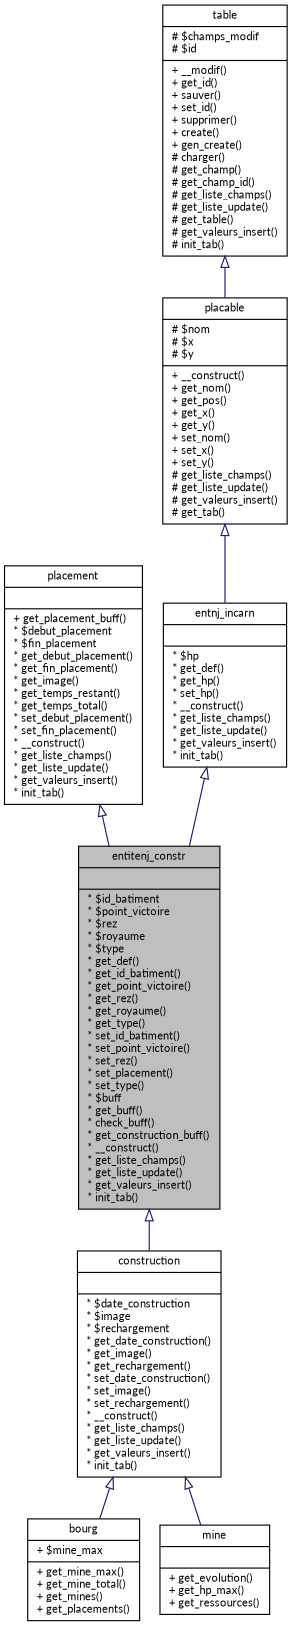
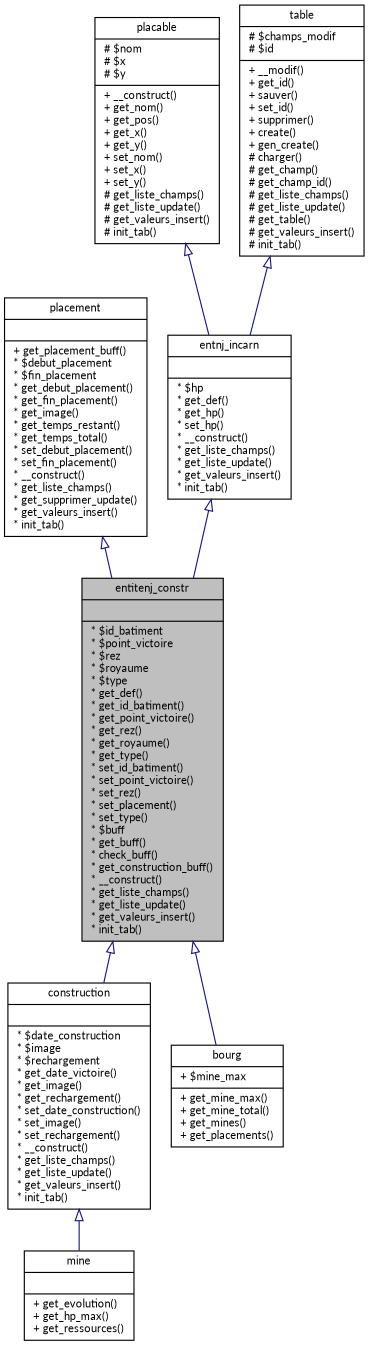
edge "placable" -> "table": now "entnj_incarn" -> "table"
node "placable": text "# get_tab()" -> "# init_tab()"
node "placement": text "* get_liste_update()" -> "* get_supprimer_update()"
node "construction": text "* get_date_construction()" -> "* get_date_victoire()"
edge "bourg" -> "construction": now "bourg" -> "entitenj_constr"
